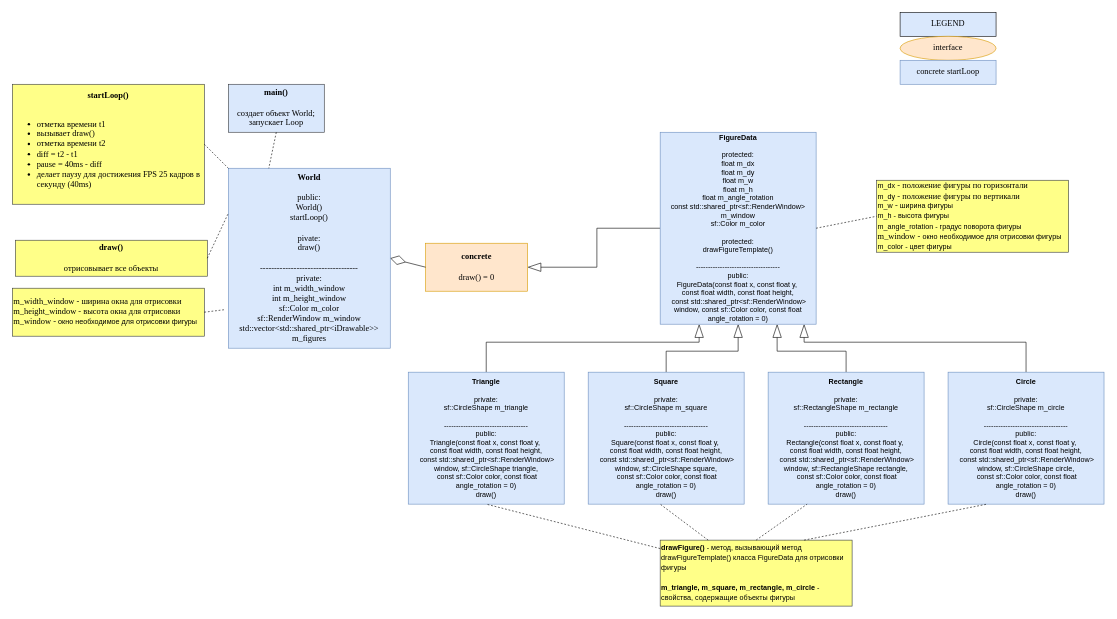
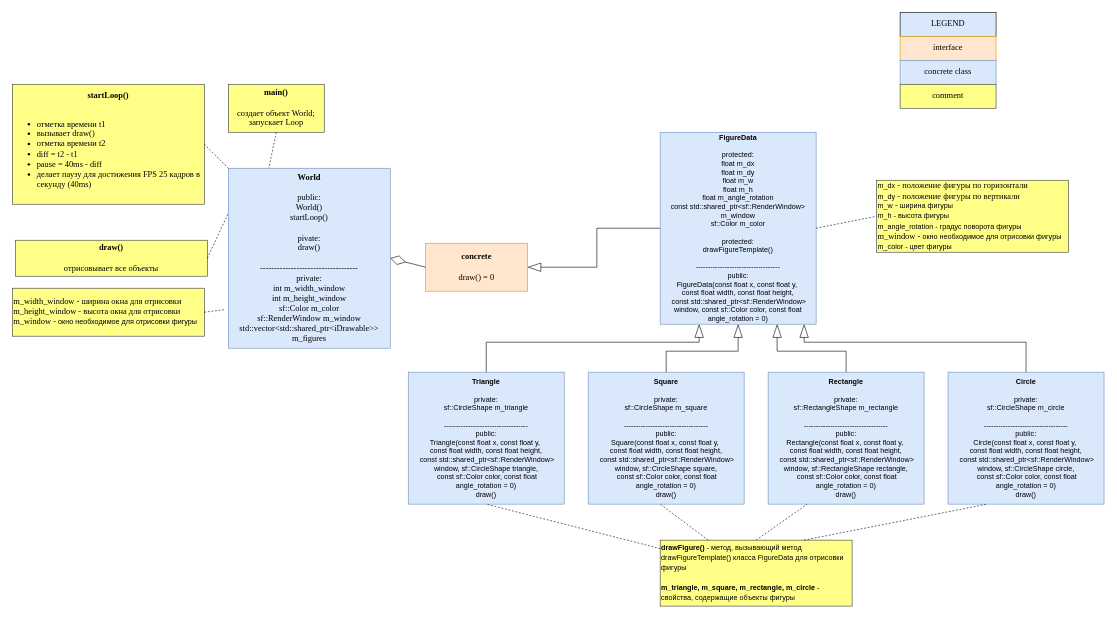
node "interface": shape ellipse -> rectangle
node "concrete startLoop": label "concrete startLoop" -> "concrete class"
node "comment": added
node "main() создает объект World; запускает Loop": fillcolor #dae8fc -> #ffff88
